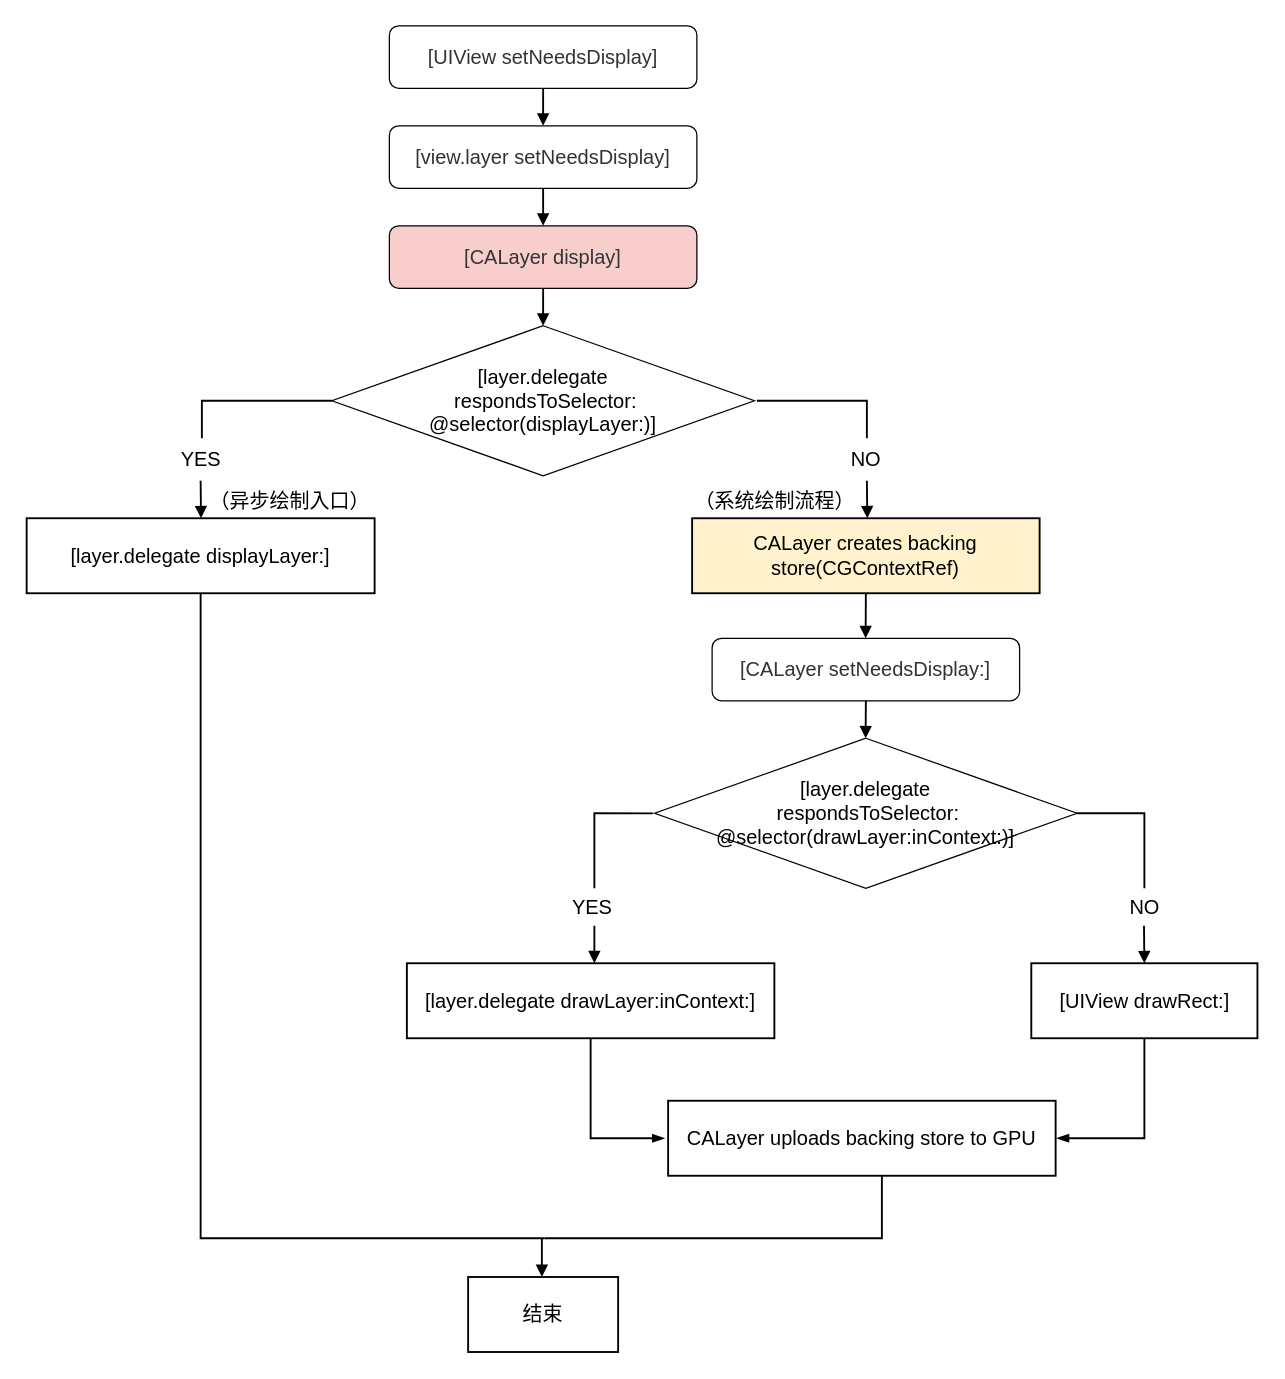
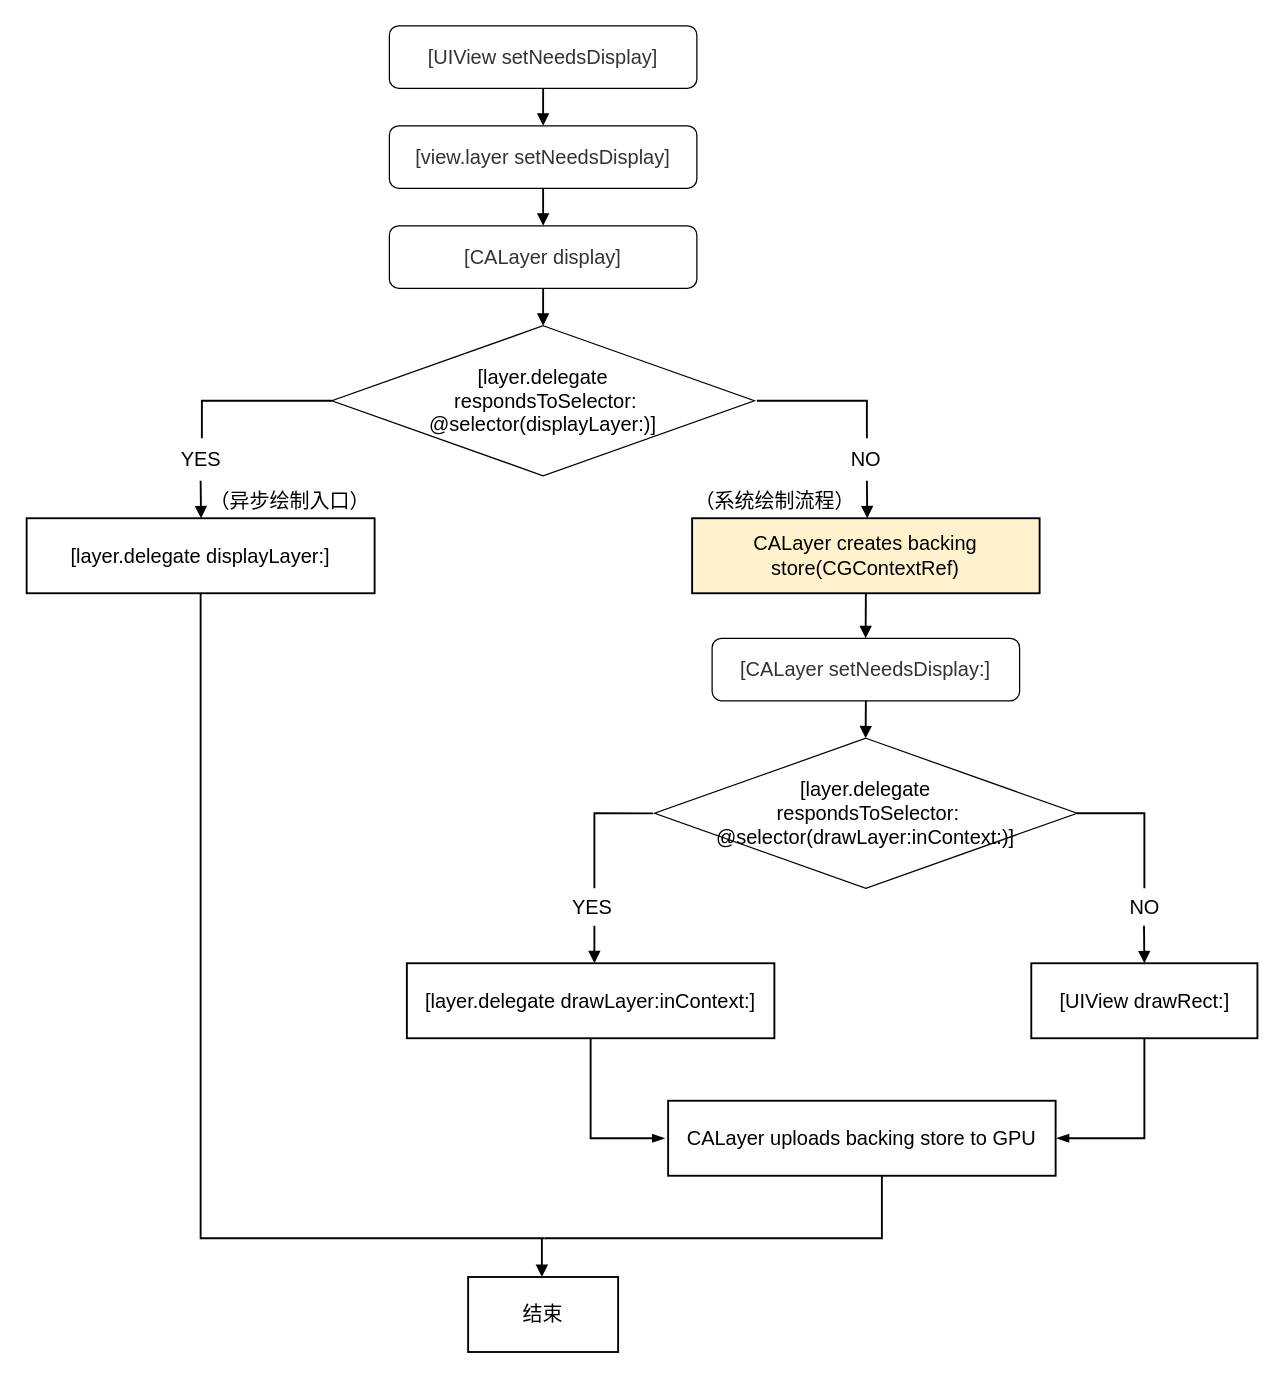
node "[CALayer display]": fillcolor #f8cecc -> #ffffff
